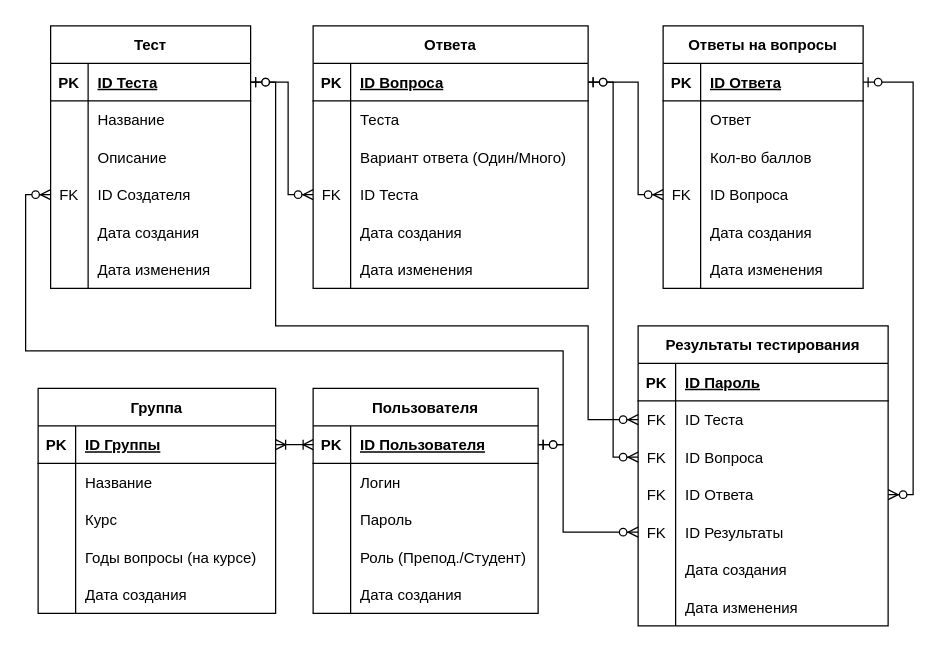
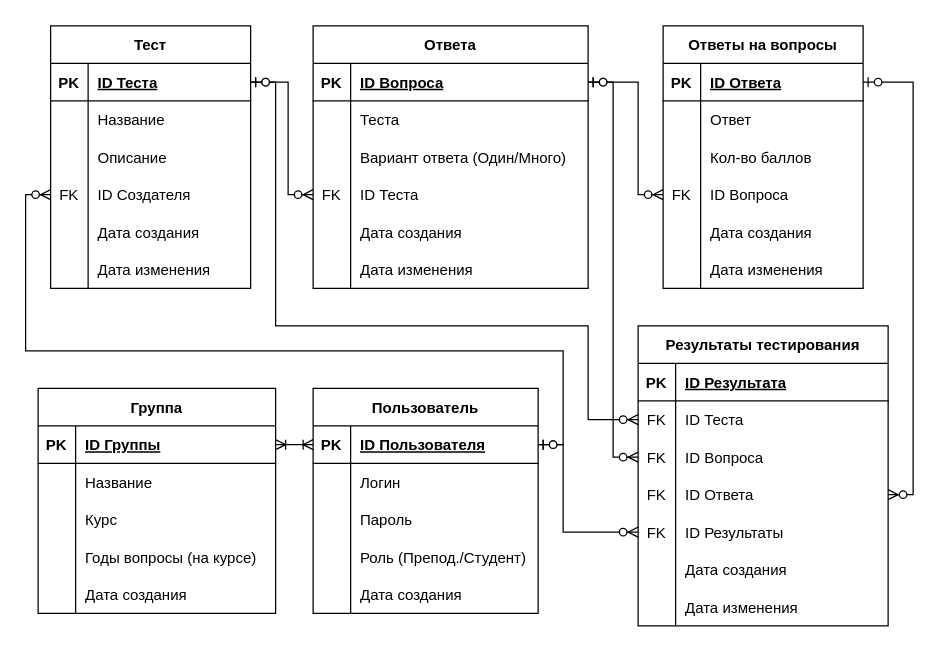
node "ID Пароль": label "ID Пароль" -> "ID Результата"
node "Пользователя": label "Пользователя" -> "Пользователь"
